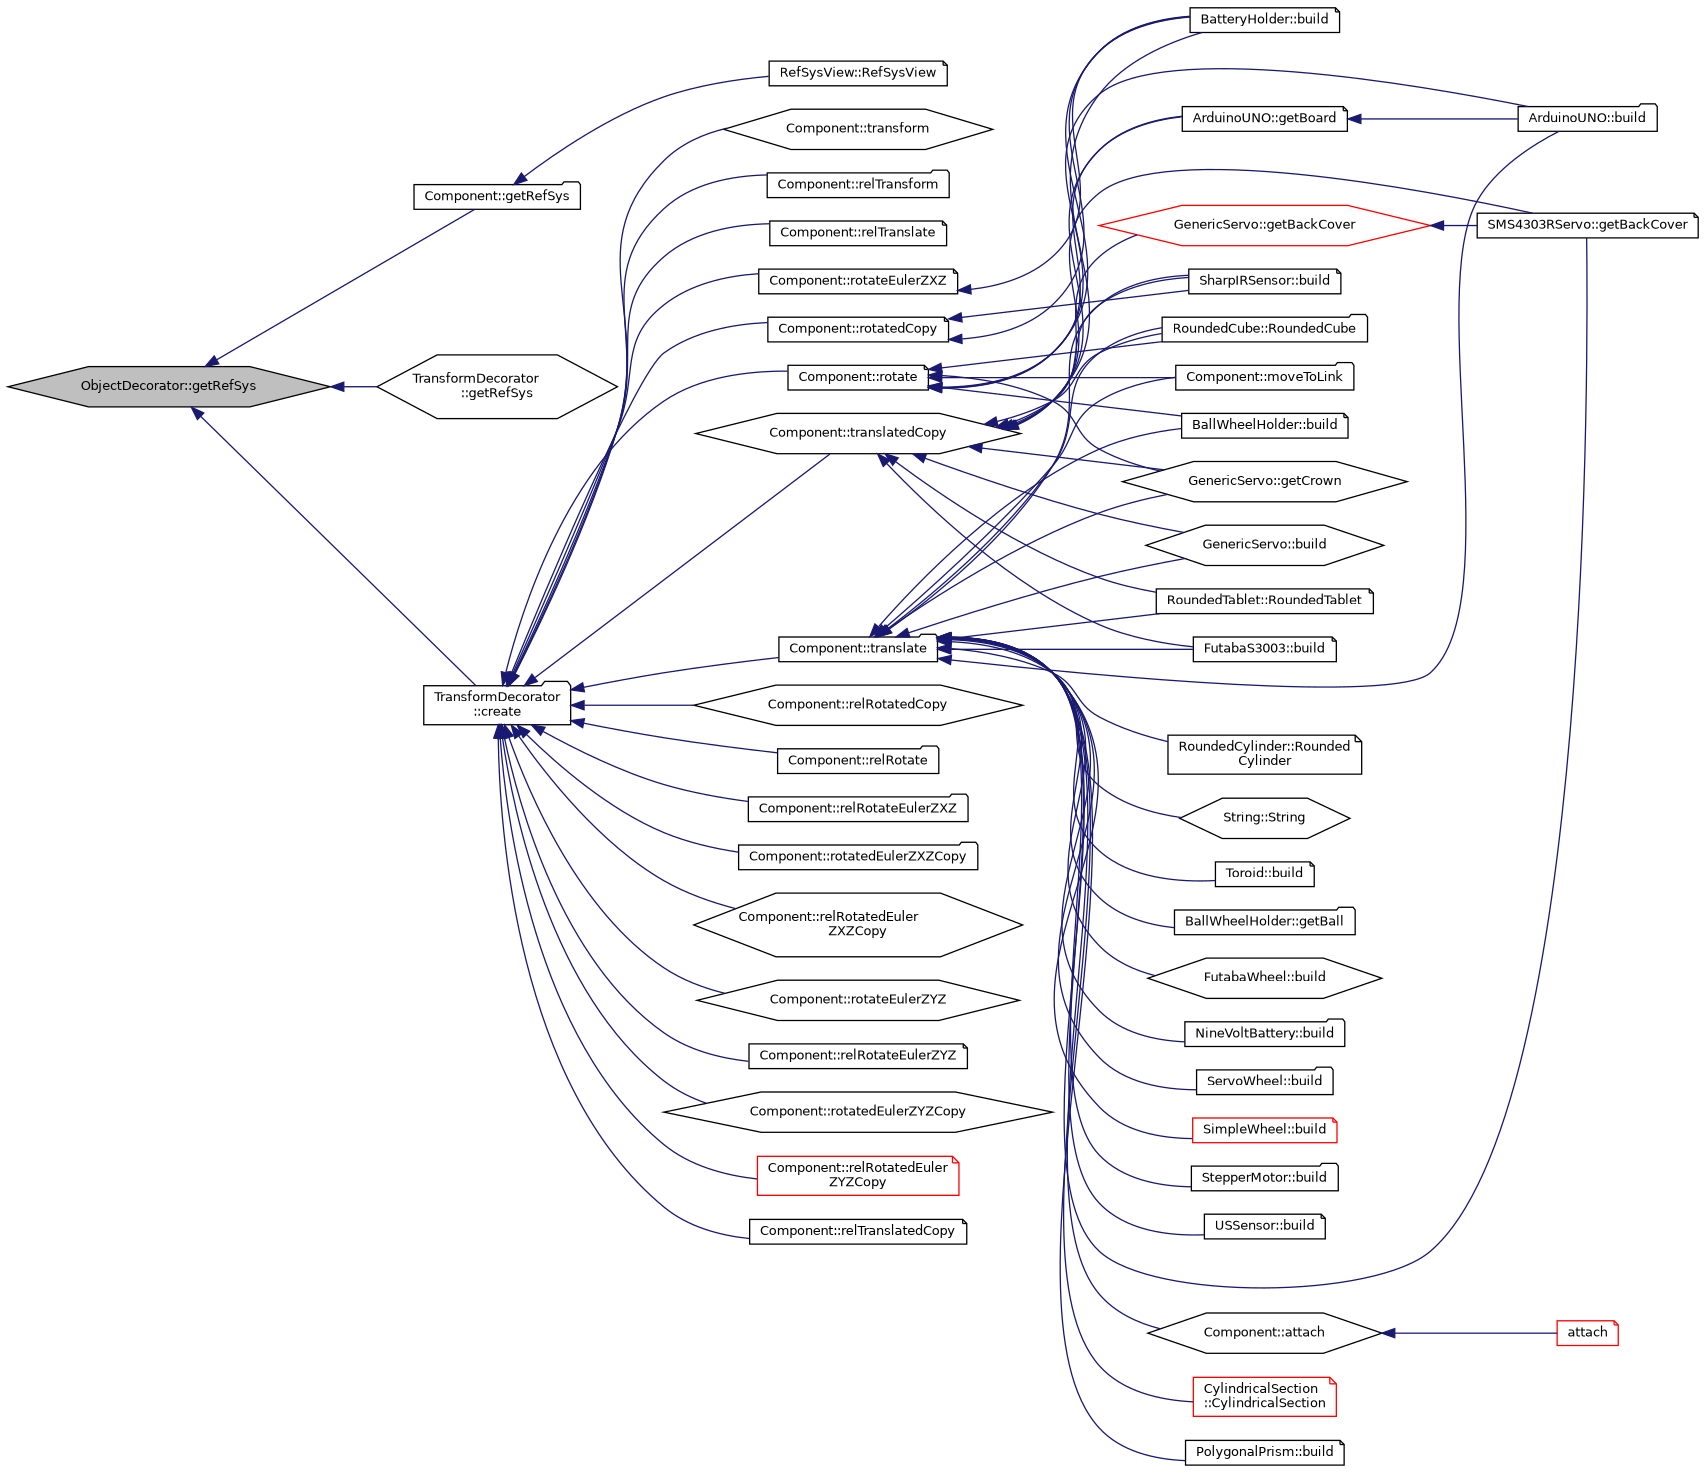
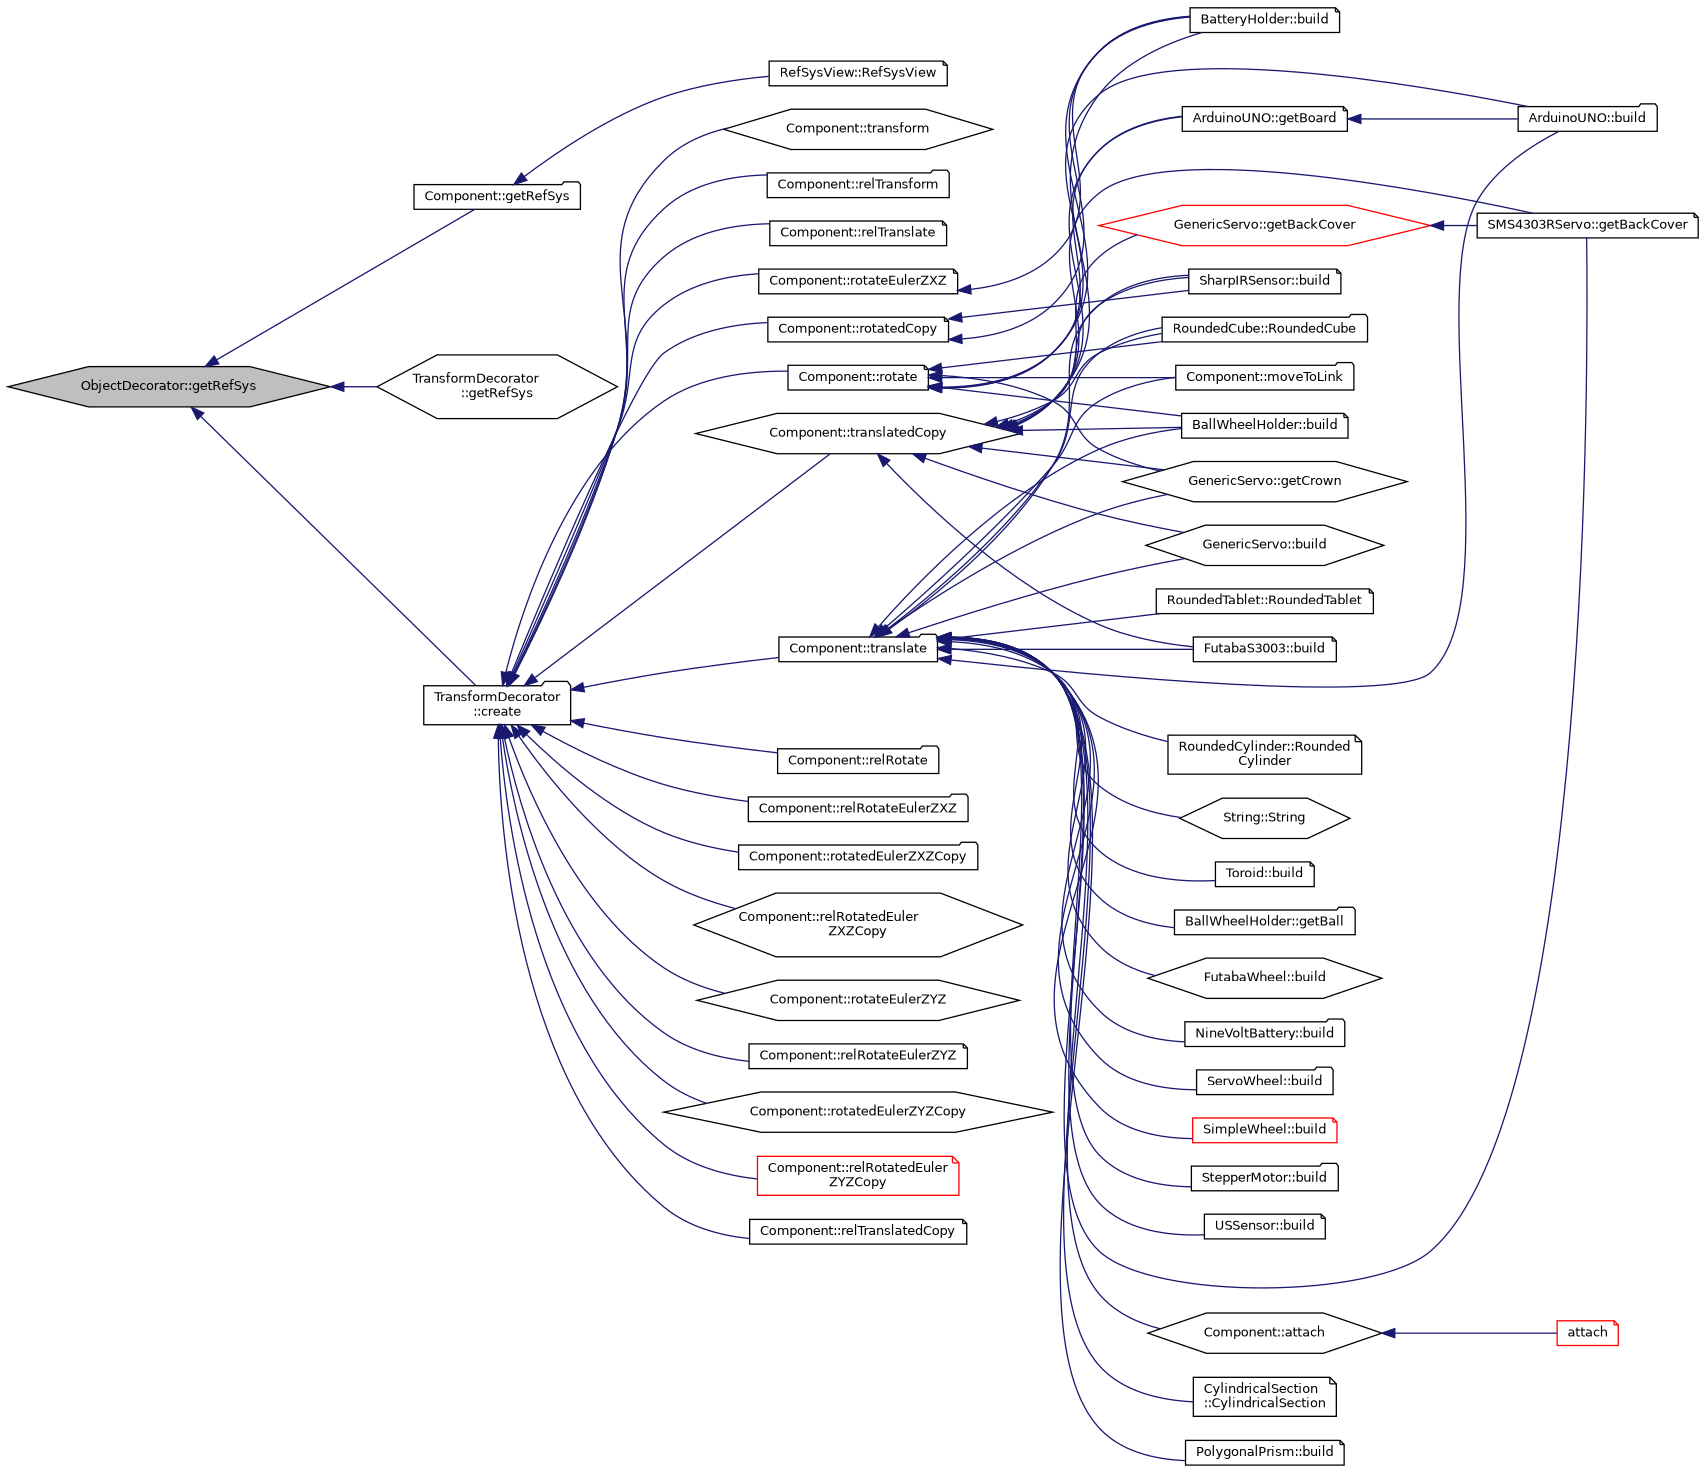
edge "RoundedTablet::RoundedTablet" -> "Component::translatedCopy": now "BallWheelHolder::build" -> "Component::translatedCopy"
node "Component::relRotatedCopy": removed
node "CylindricalSection ::CylindricalSection": color red -> black
